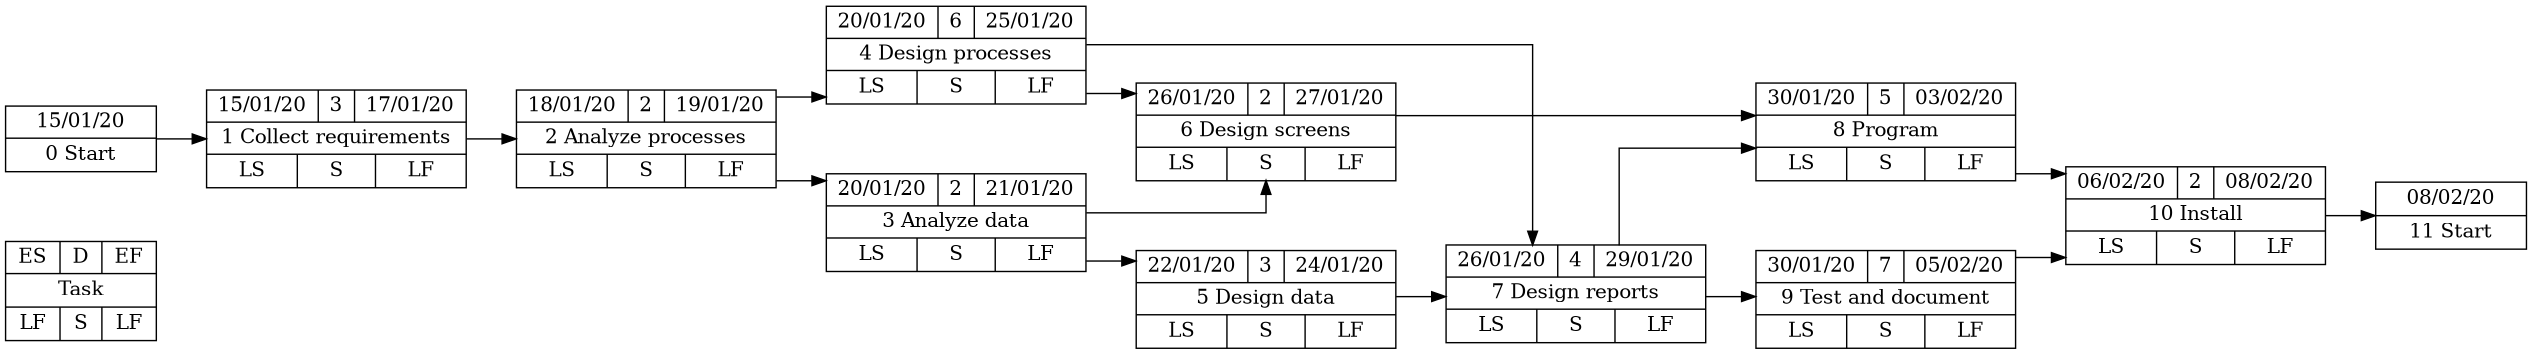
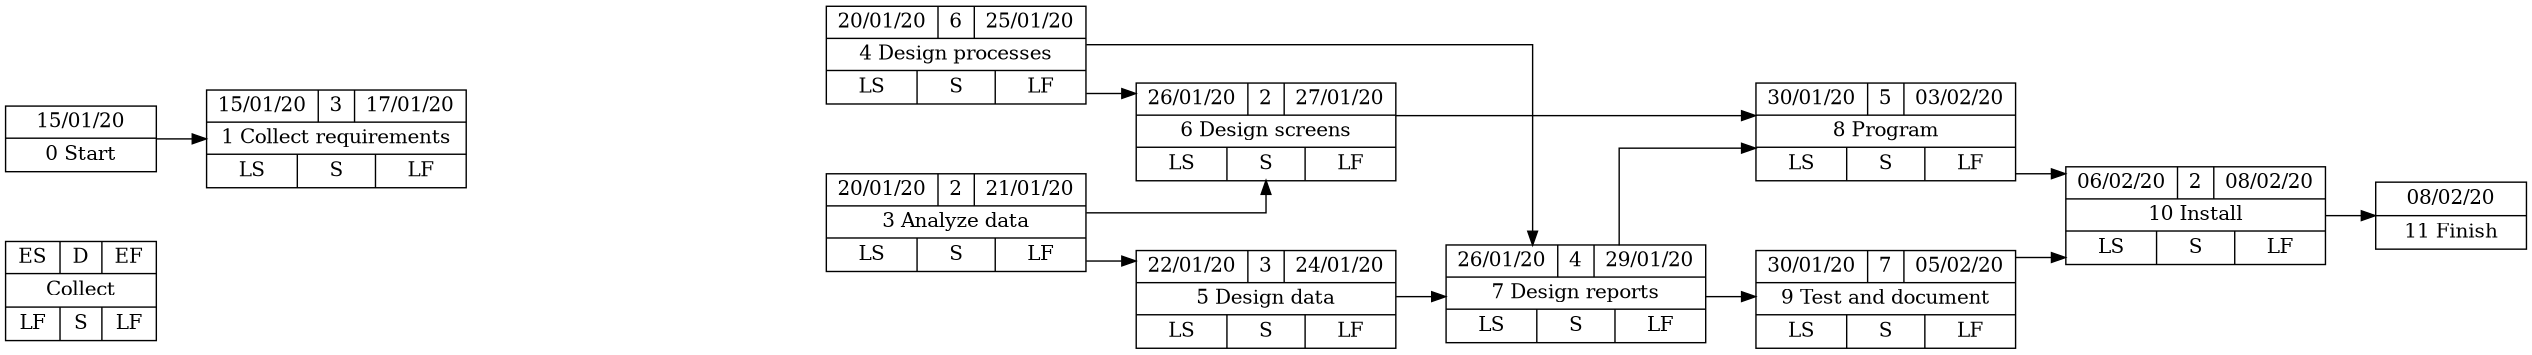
node "18/01/20": removed
node "08/02/20": text "11 Start" -> "11 Finish"
node "ES": text "Task" -> "Collect"
